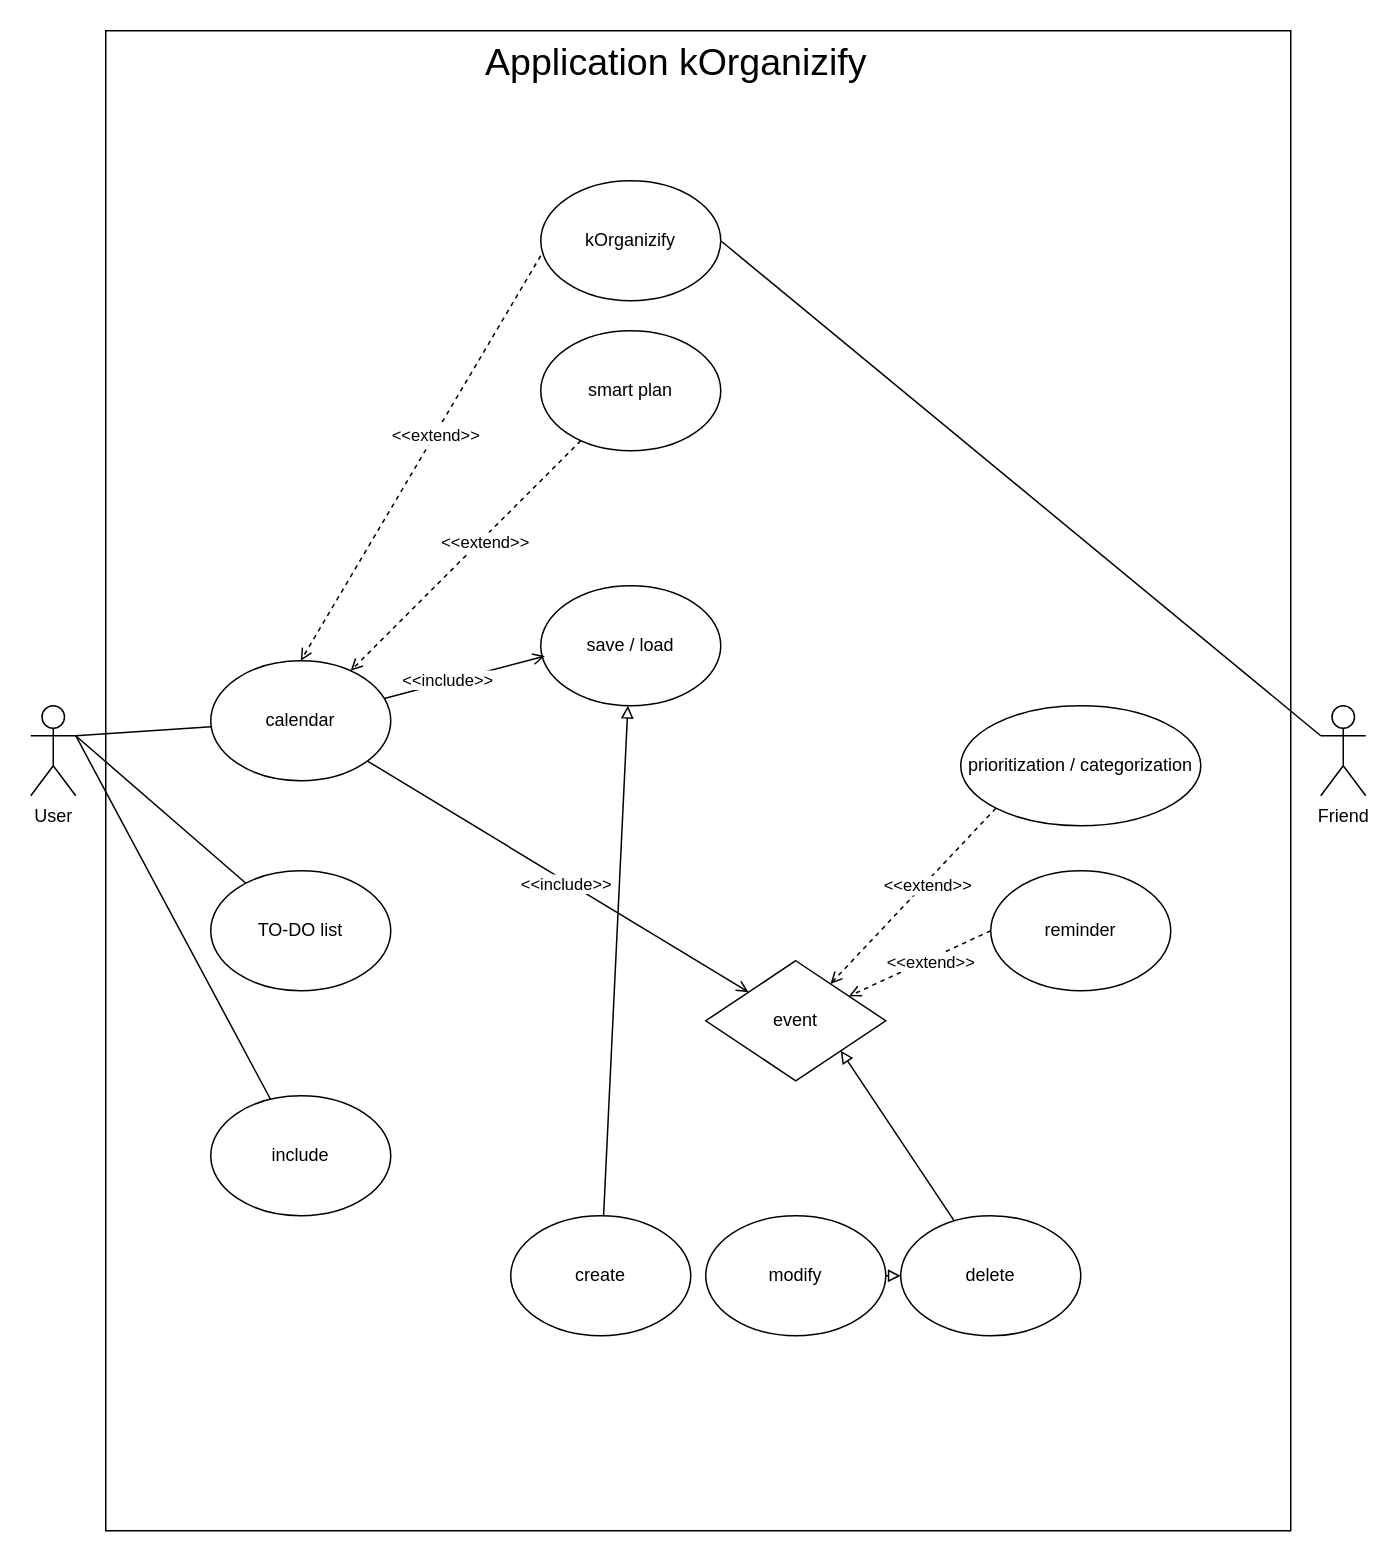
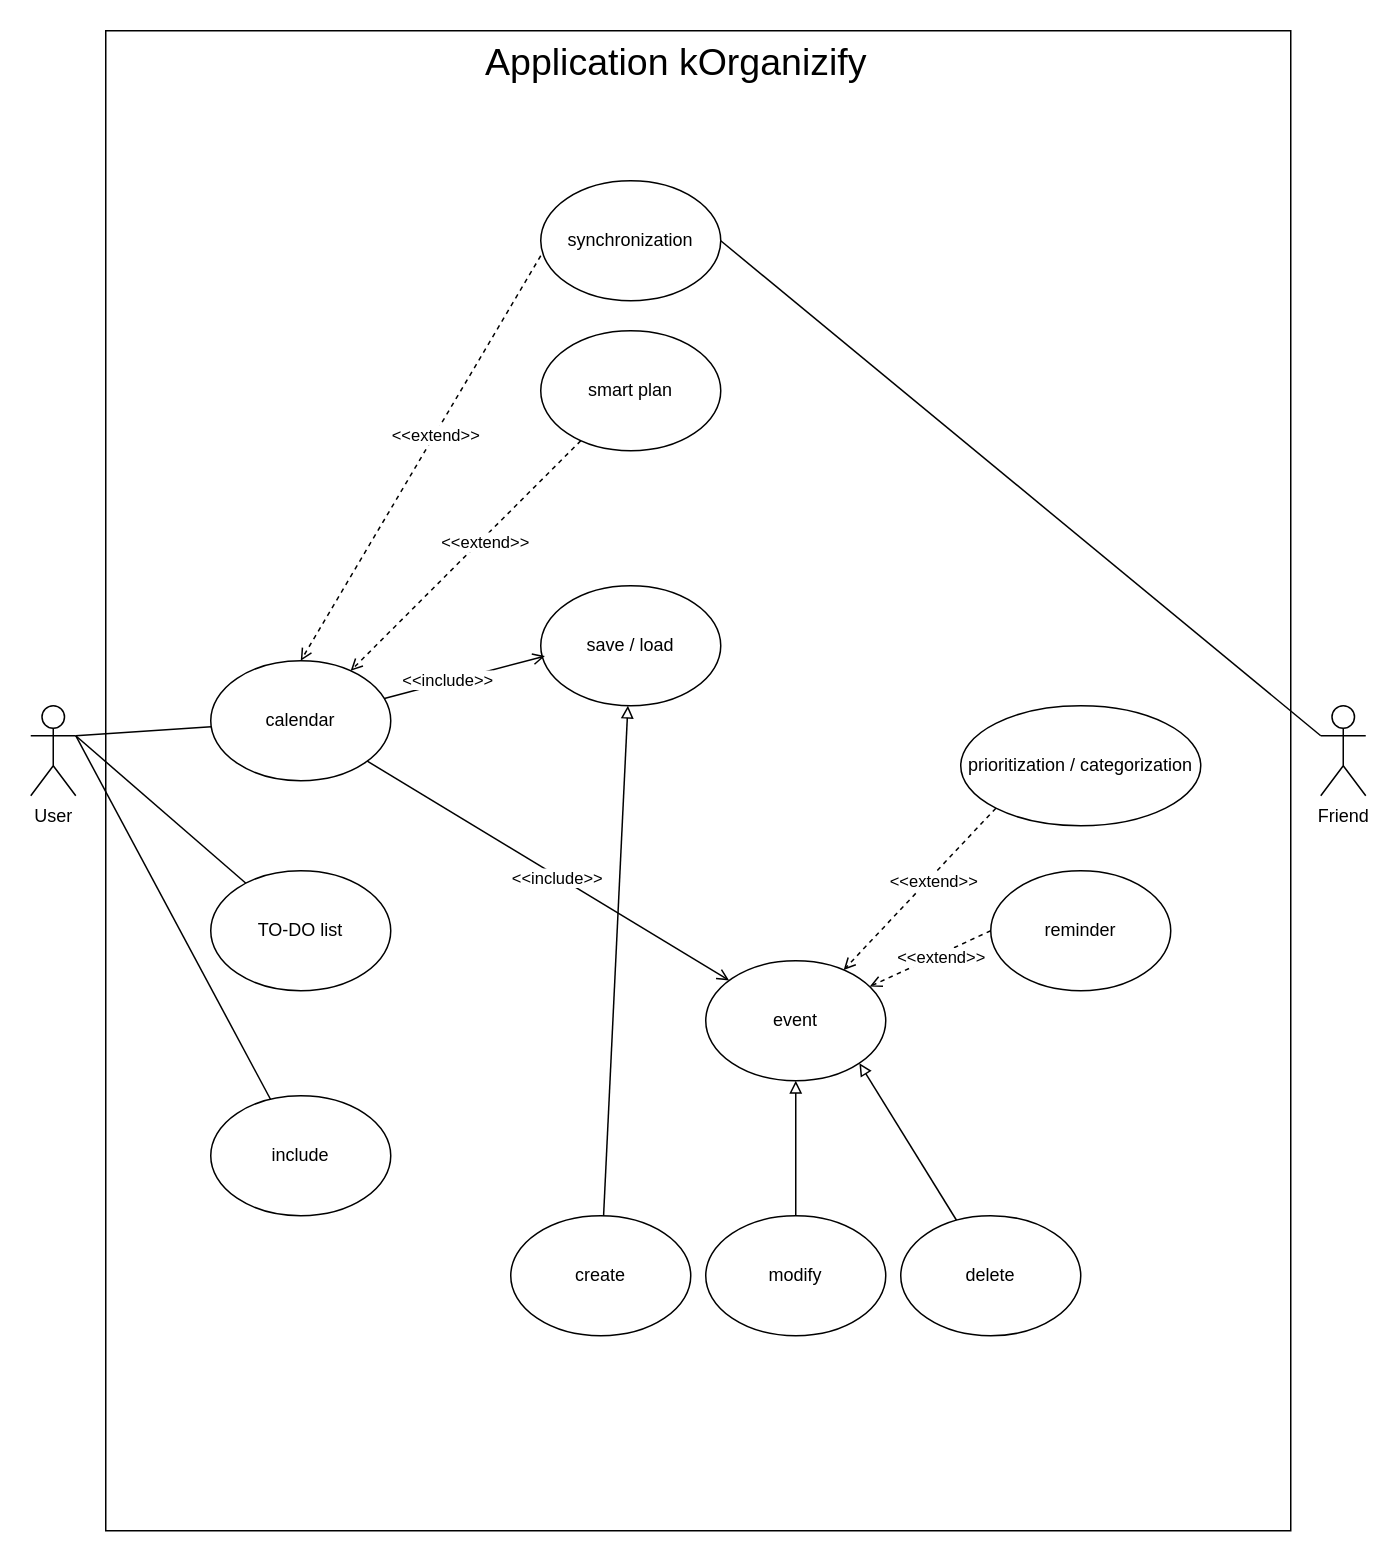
node "kOrganizify": label "kOrganizify" -> "synchronization"
node "event": shape diamond -> ellipse
edge "modify" -> "delete": now "modify" -> "event"
